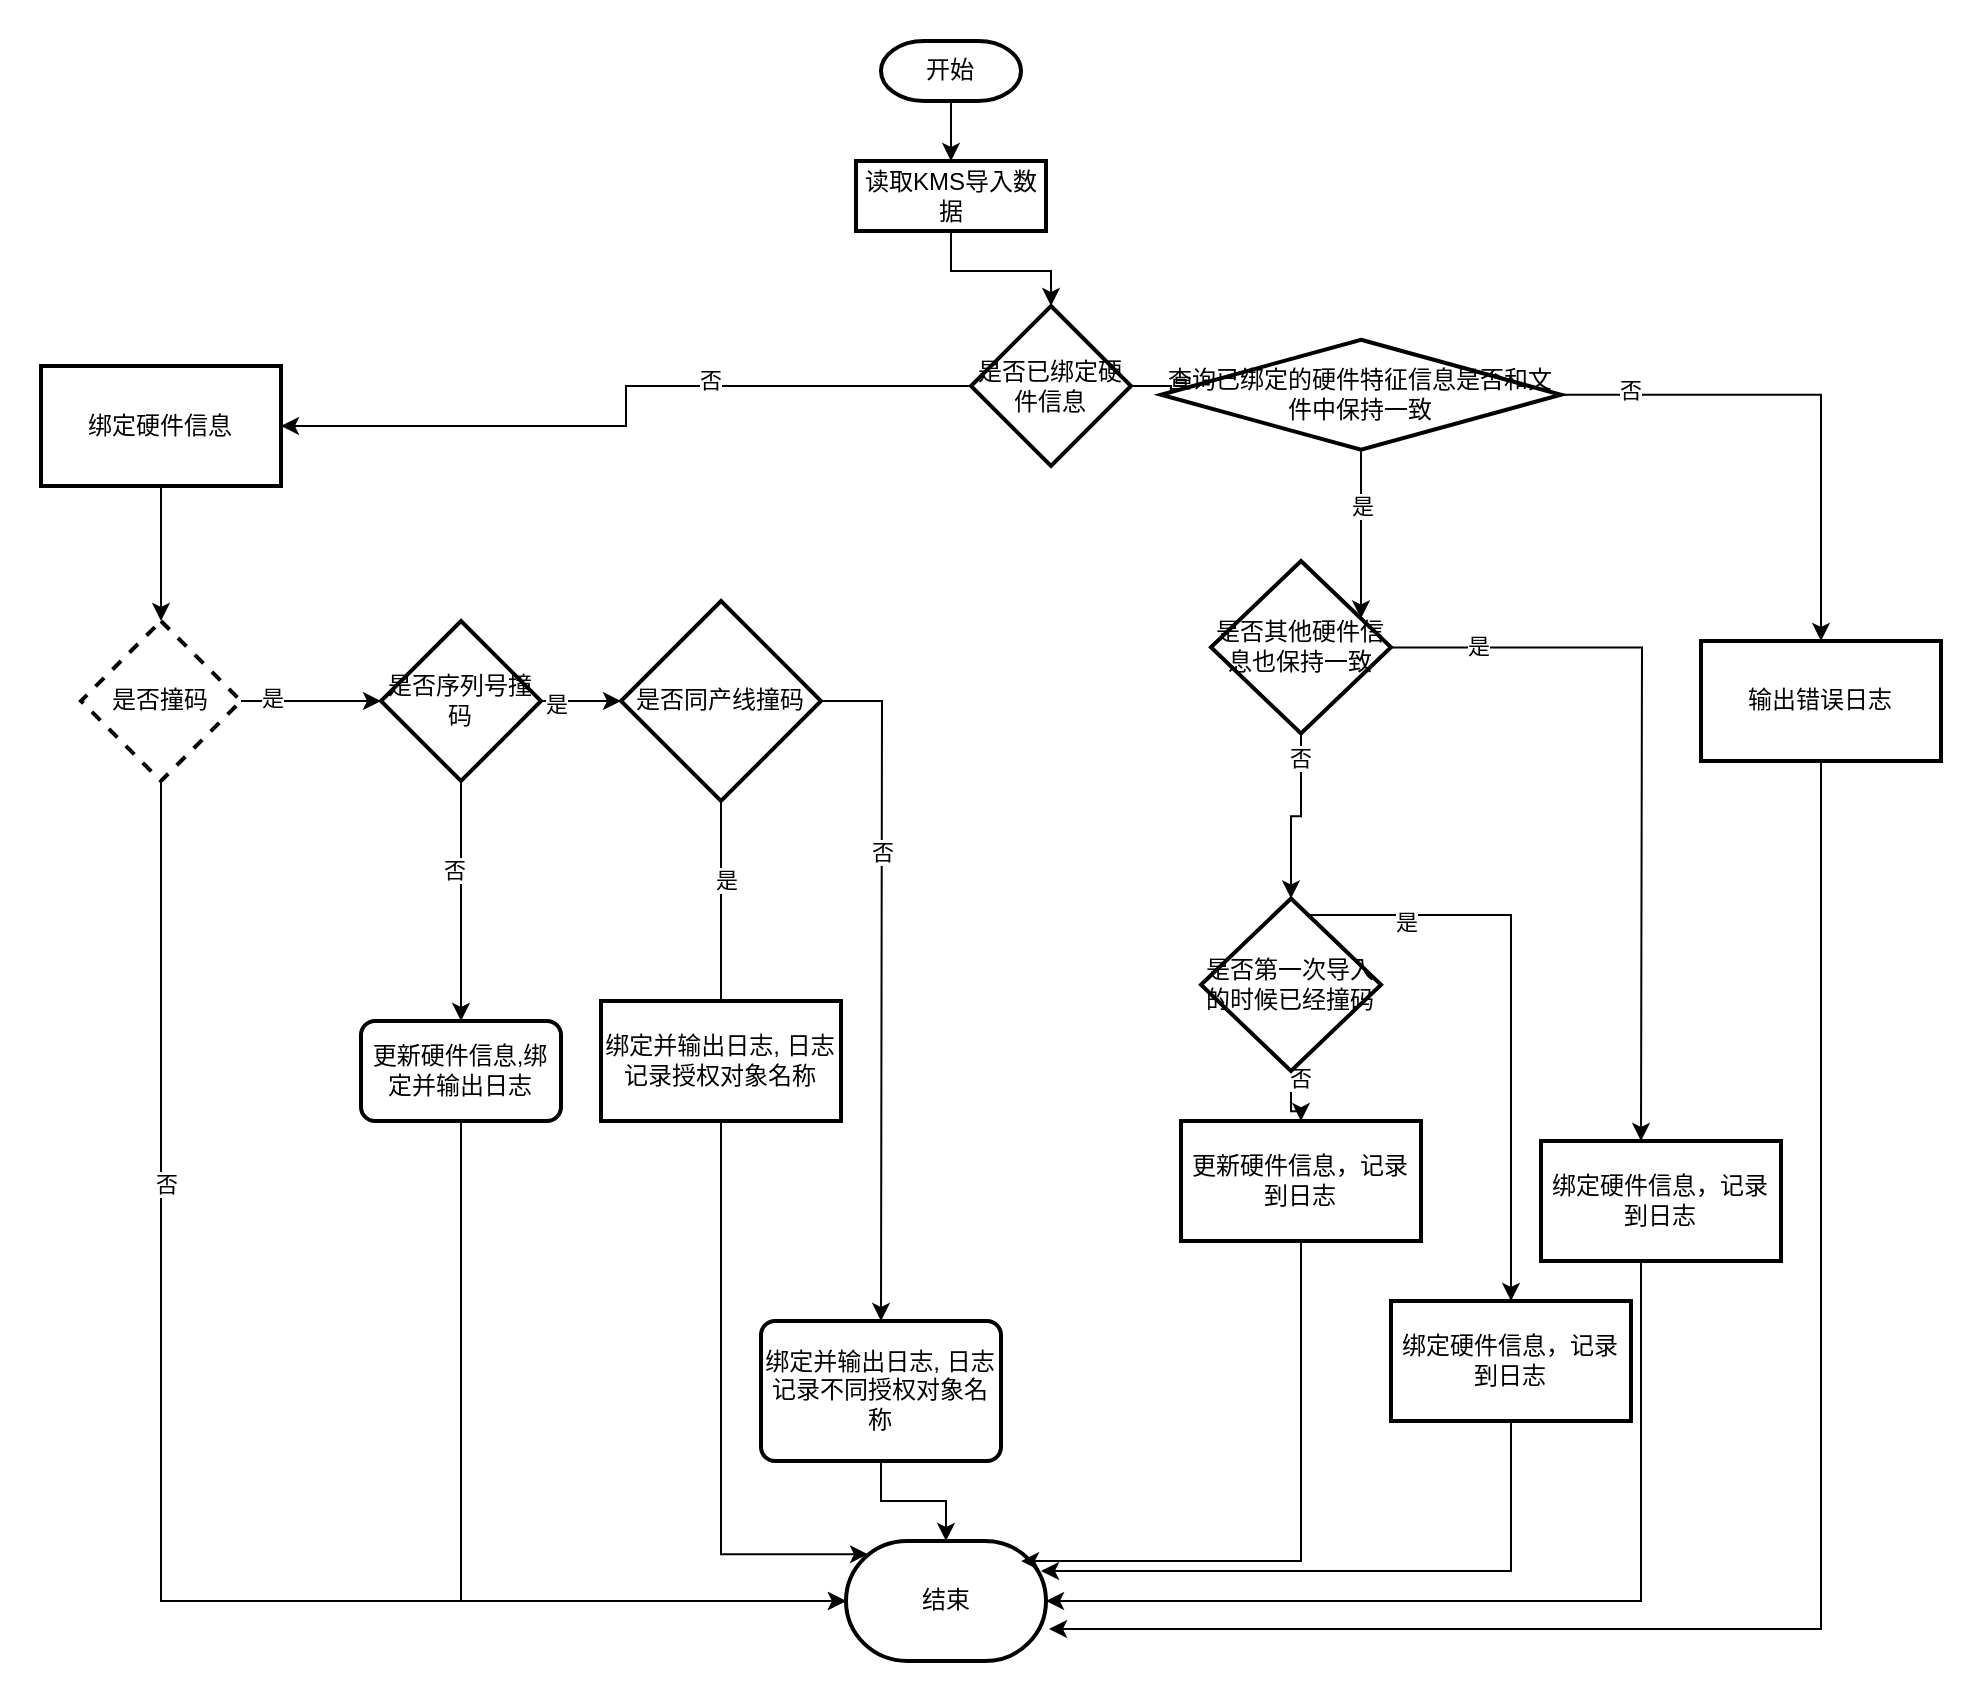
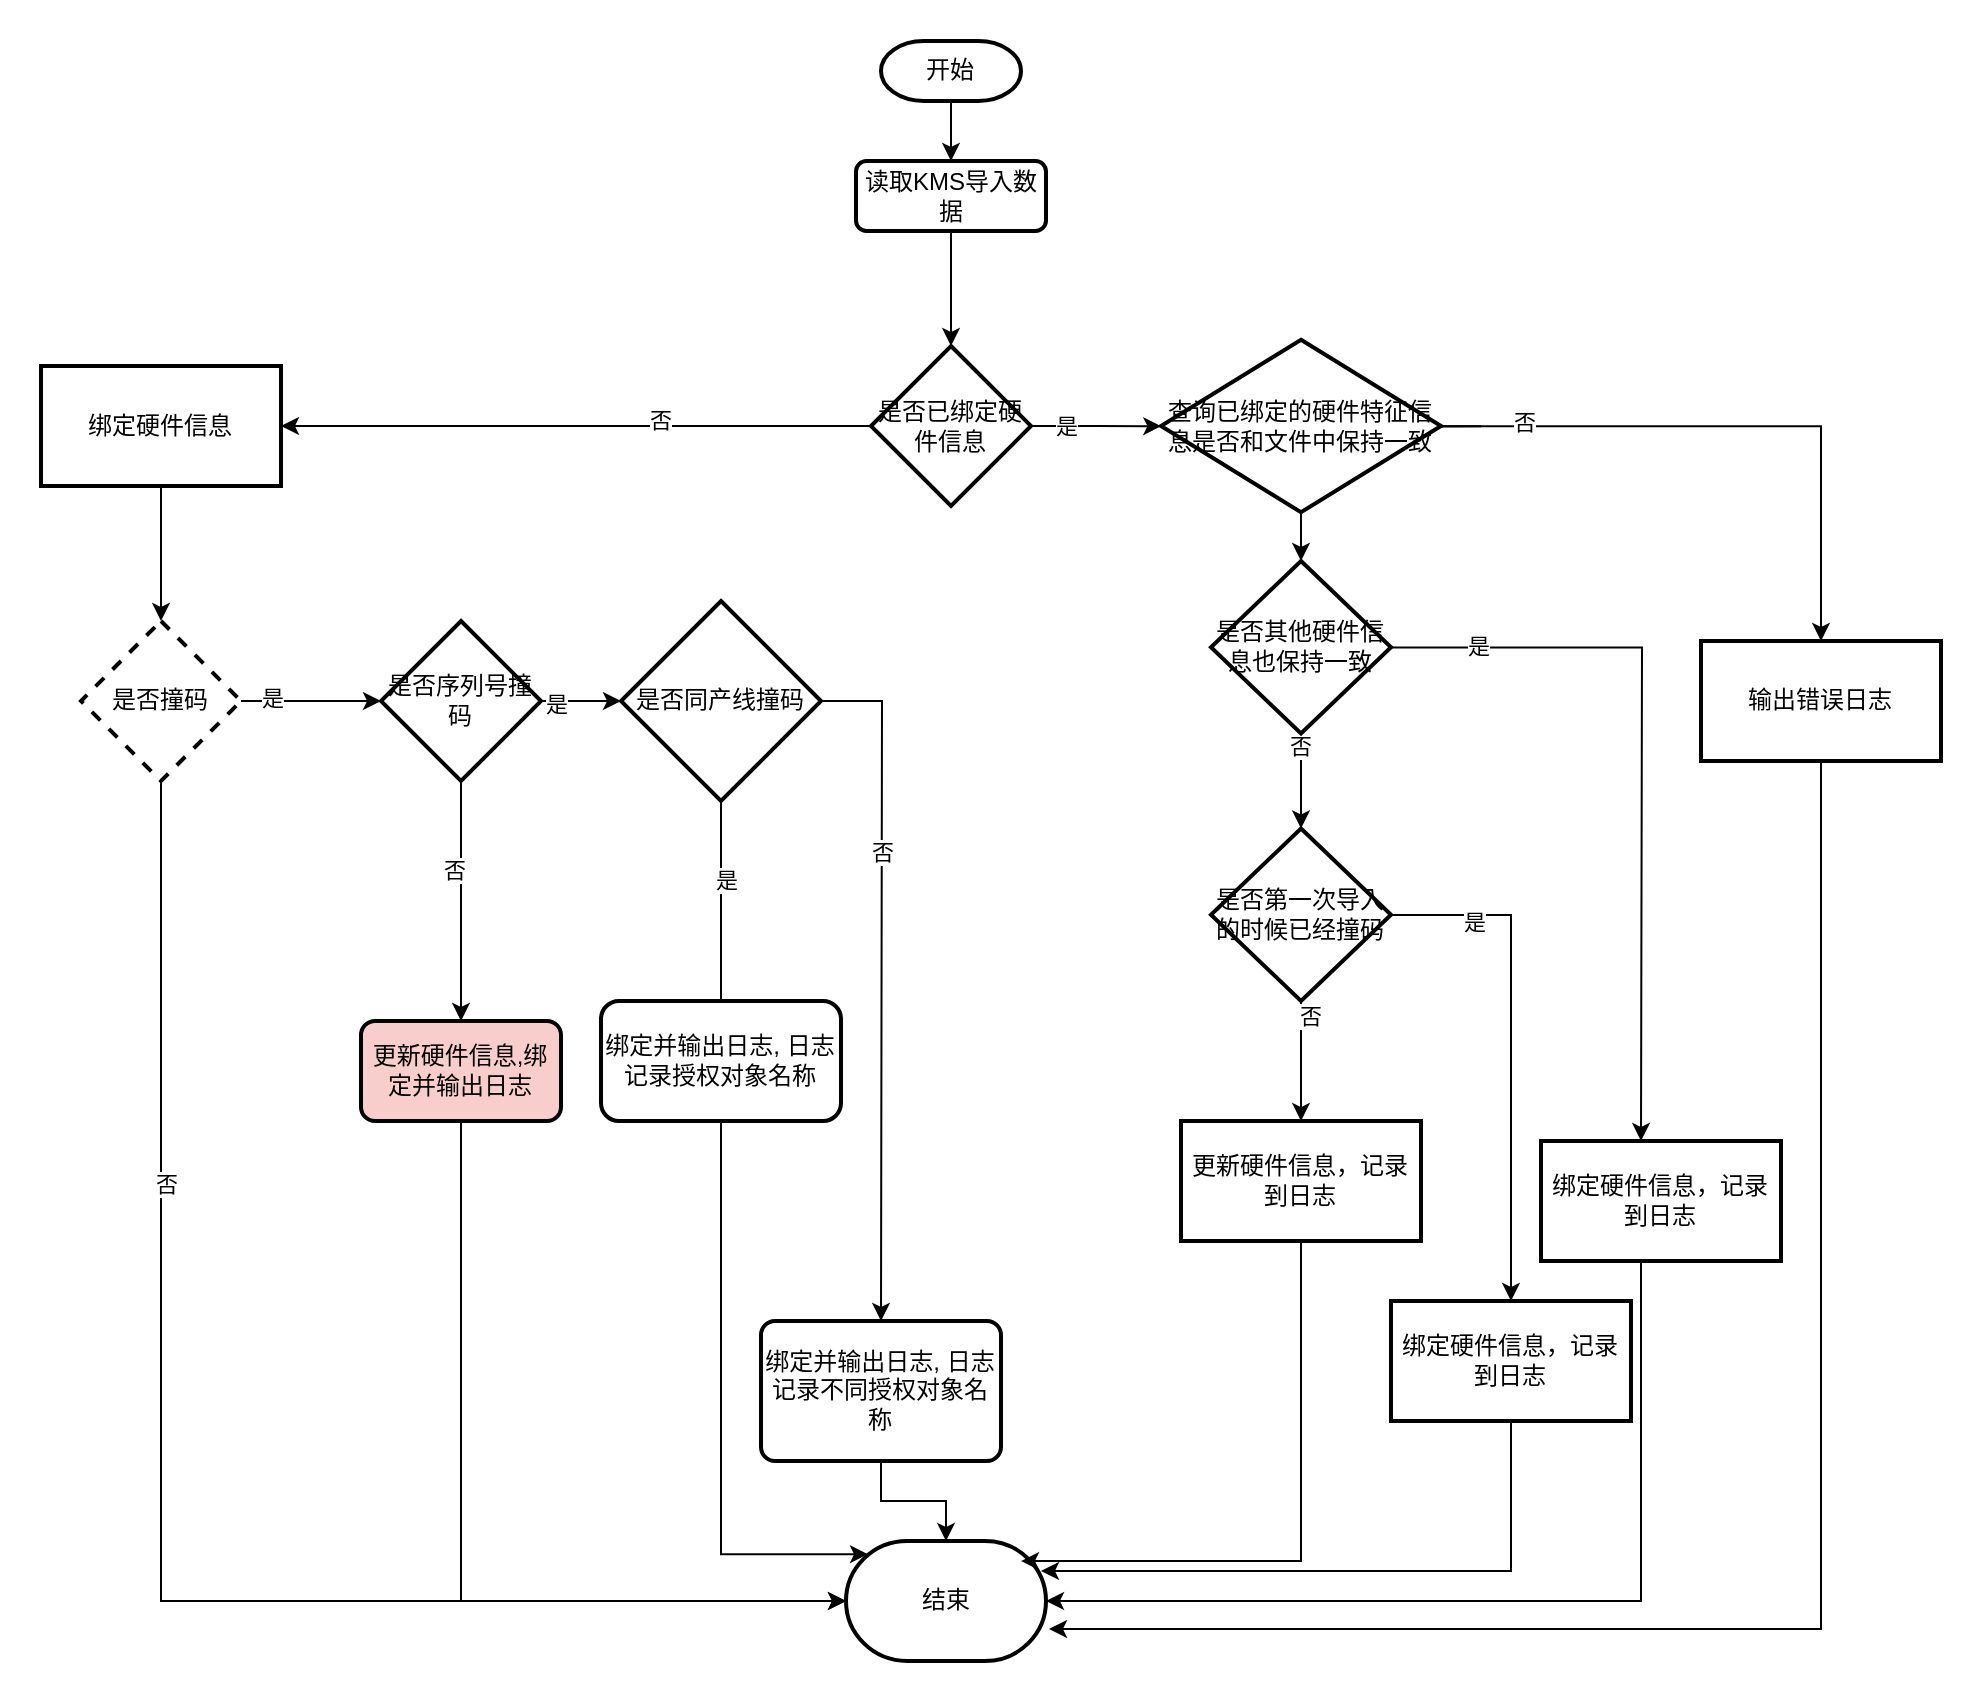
node "读取KMS导入数据": shape rectangle -> rounded rectangle
node "是否已绑定硬件信息": moved (1051, 386) -> (951, 426)
node "查询已绑定的硬件特征信息是否和文件中保持一致": size 400x110 -> 280x173
node "是否第一次导入的时候已经撞码": moved (1291, 985) -> (1301, 915)
node "绑定并输出日志, 日志记录授权对象名称": shape rectangle -> rounded rectangle
node "更新硬件信息,绑定并输出日志": fillcolor #ffffff -> #f8cecc
